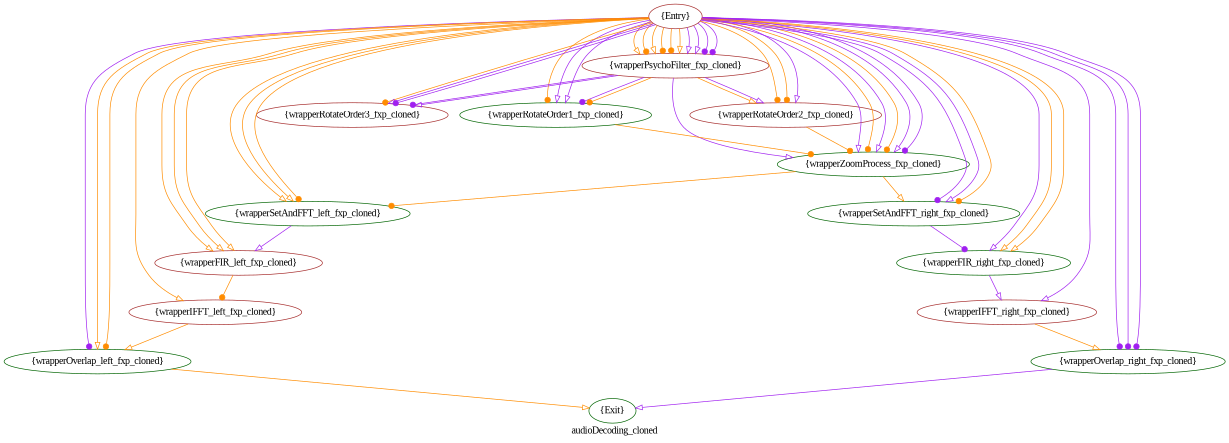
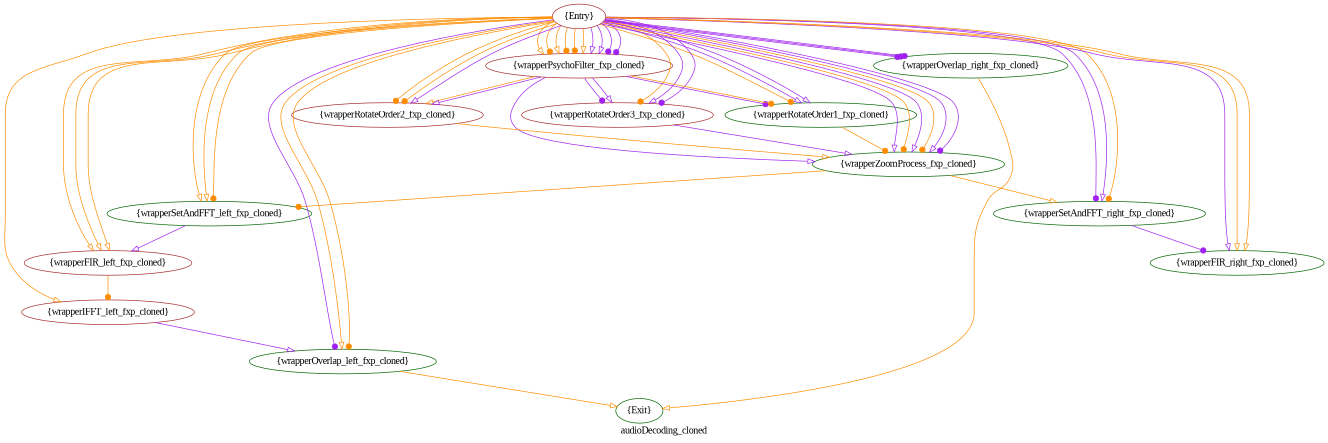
edge "{wrapperRotateOrder2_fxp_cloned}" -> "{wrapperZoomProcess_fxp_cloned}": arrowhead dot -> onormal
edge "{wrapperRotateOrder3_fxp_cloned}" -> "{wrapperZoomProcess_fxp_cloned}": added
node "{wrapperIFFT_right_fxp_cloned}": removed
edge "{wrapperIFFT_left_fxp_cloned}" -> "{wrapperOverlap_left_fxp_cloned}": color darkorange -> purple
edge "{wrapperOverlap_right_fxp_cloned}" -> "{Exit}": color purple -> darkorange
